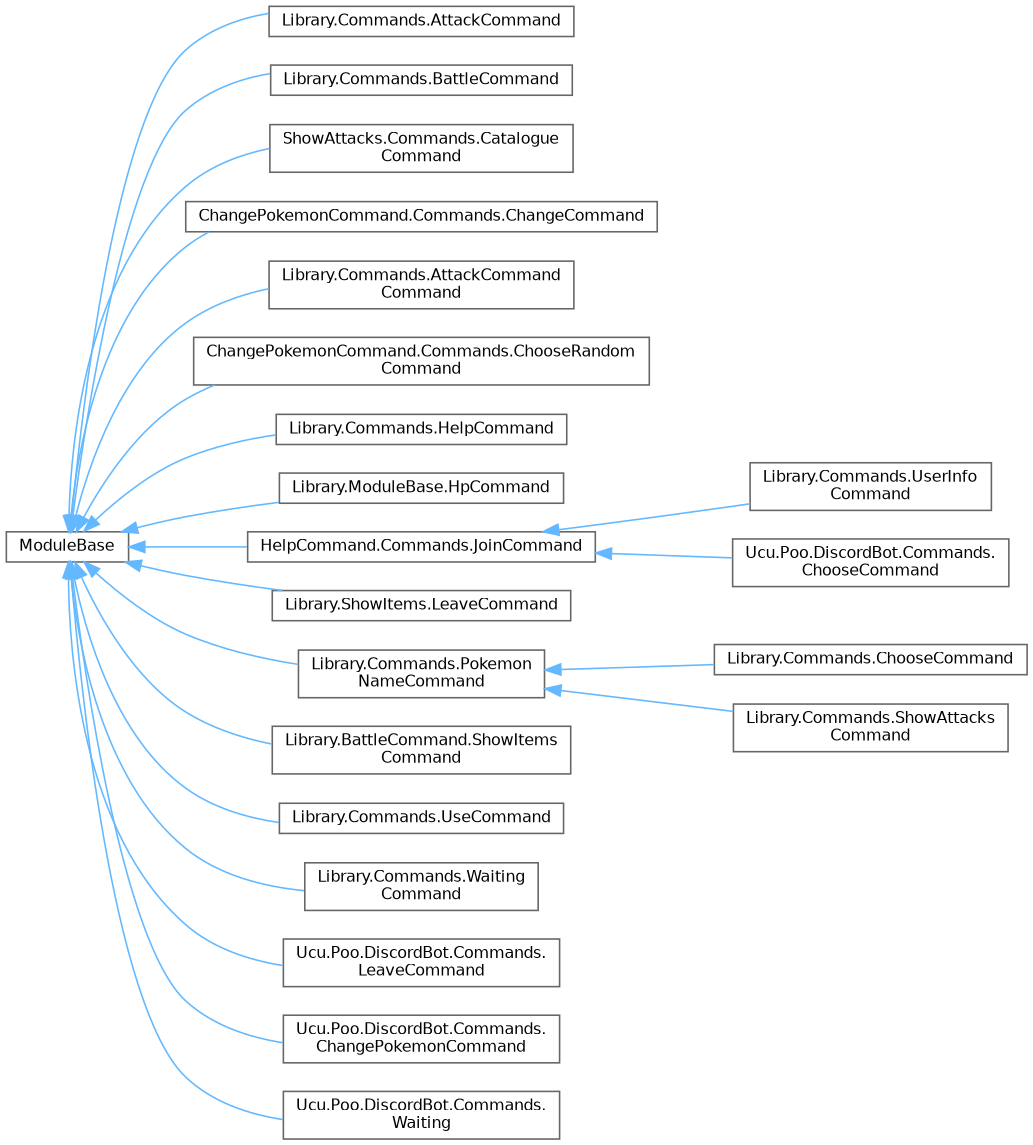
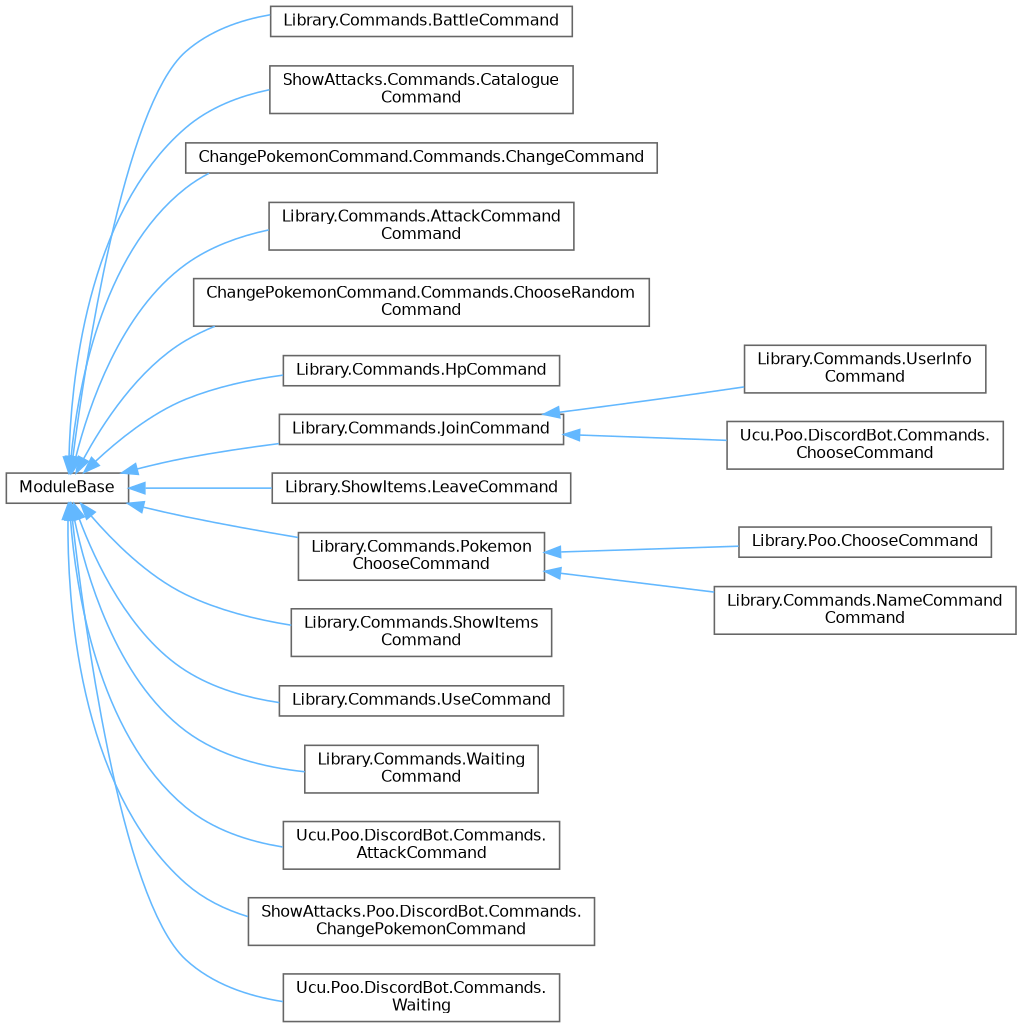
node "Library.Commands.AttackCommand": removed
node "Library.Commands.HelpCommand": removed
node "Library.ModuleBase.HpCommand": label "Library.ModuleBase.HpCommand" -> "Library.Commands.HpCommand"
node "HelpCommand.Commands.JoinCommand": label "HelpCommand.Commands.JoinCommand" -> "Library.Commands.JoinCommand"
node "Library.Commands.ChooseCommand": label "Library.Commands.ChooseCommand" -> "Library.Poo.ChooseCommand"
node "Library.Commands.Pokemon NameCommand": label "Library.Commands.Pokemon NameCommand" -> "Library.Commands.Pokemon ChooseCommand"
node "Library.Commands.ShowAttacks Command": label "Library.Commands.ShowAttacks Command" -> "Library.Commands.NameCommand Command"
node "Library.BattleCommand.ShowItems Command": label "Library.BattleCommand.ShowItems Command" -> "Library.Commands.ShowItems Command"
node "Ucu.Poo.DiscordBot.Commands. LeaveCommand": label "Ucu.Poo.DiscordBot.Commands. LeaveCommand" -> "Ucu.Poo.DiscordBot.Commands. AttackCommand"
node "Ucu.Poo.DiscordBot.Commands. ChangePokemonCommand": label "Ucu.Poo.DiscordBot.Commands. ChangePokemonCommand" -> "ShowAttacks.Poo.DiscordBot.Commands. ChangePokemonCommand"
